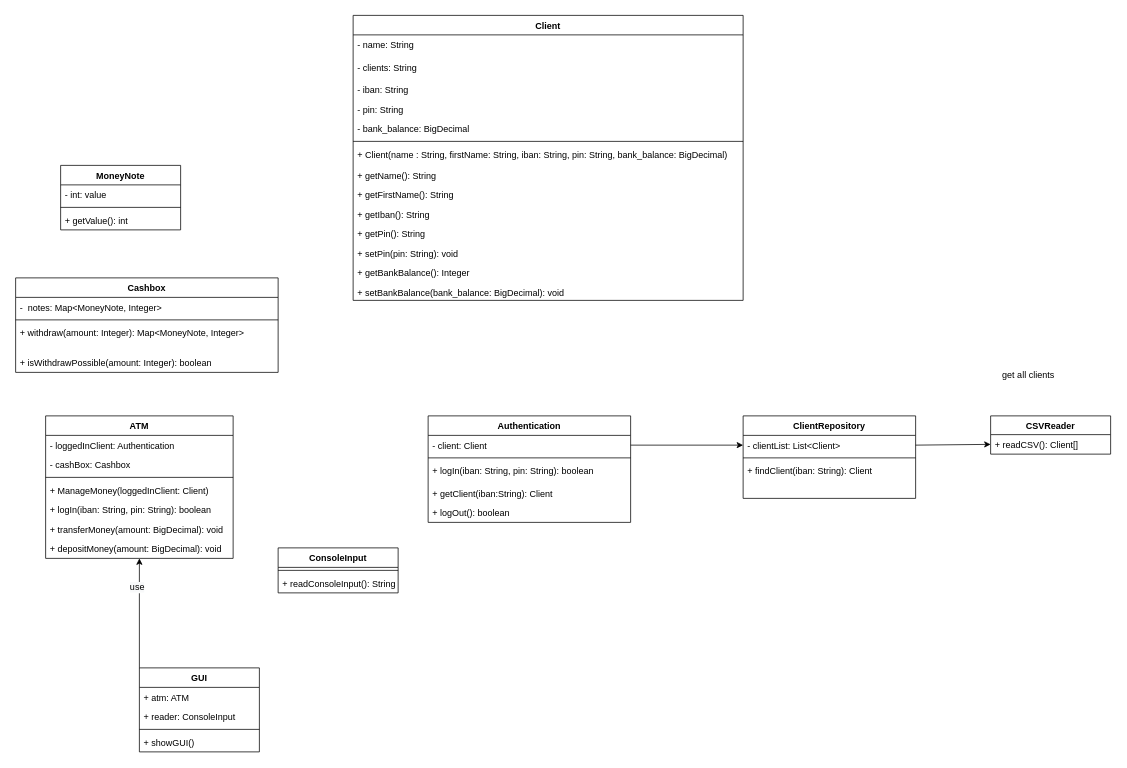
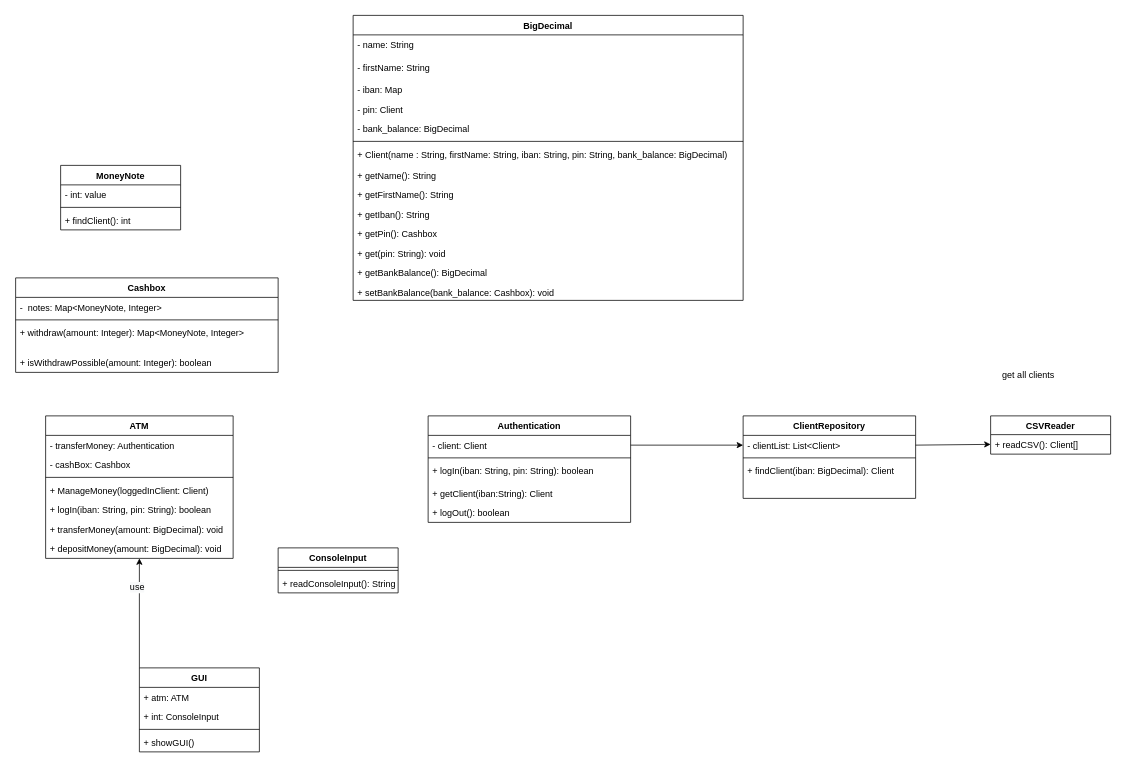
node "Client": label "Client" -> "BigDecimal"
node "- clients: String": label "- clients: String" -> "- firstName: String"
node "- iban: String": label "- iban: String" -> "- iban: Map"
node "- pin: String": label "- pin: String" -> "- pin: Client"
node "+ getValue(): int": label "+ getValue(): int" -> "+ findClient(): int"
node "+ getPin(): String": label "+ getPin(): String" -> "+ getPin(): Cashbox"
node "+ setPin(pin: String): void": label "+ setPin(pin: String): void" -> "+ get(pin: String): void"
node "+ getBankBalance(): Integer": label "+ getBankBalance(): Integer" -> "+ getBankBalance(): BigDecimal"
node "+ setBankBalance(bank_balance: BigDecimal): void": label "+ setBankBalance(bank_balance: BigDecimal): void" -> "+ setBankBalance(bank_balance: Cashbox): void"
node "- loggedInClient: Authentication": label "- loggedInClient: Authentication" -> "- transferMoney: Authentication"
node "+ findClient(iban: String): Client": label "+ findClient(iban: String): Client" -> "+ findClient(iban: BigDecimal): Client"
node "+ reader: ConsoleInput": label "+ reader: ConsoleInput" -> "+ int: ConsoleInput"
